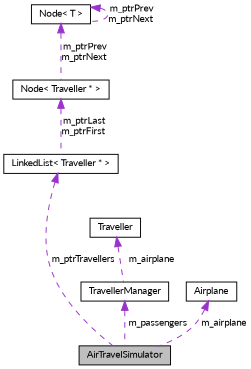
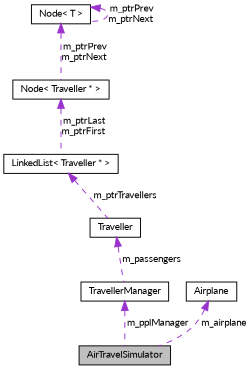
edge "TravellerManager" -> "Traveller": label " m_airplane" -> " m_passengers"
edge "AirTravelSimulator" -> "LinkedList< Traveller * >": now "Traveller" -> "LinkedList< Traveller * >"
edge "AirTravelSimulator" -> "TravellerManager": label " m_passengers" -> " m_pplManager"
